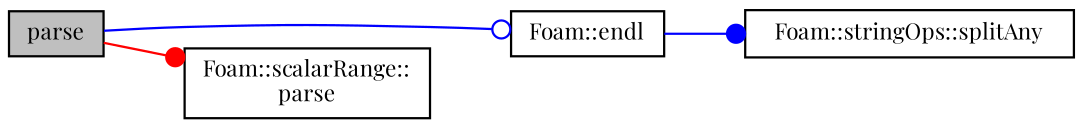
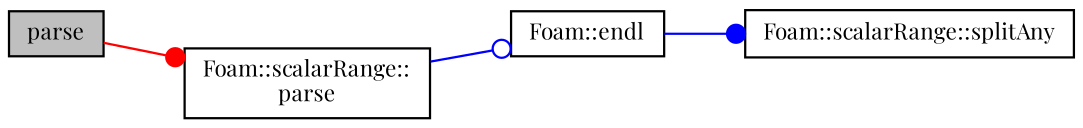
edge "parse" -> "Foam::endl": now "Foam::scalarRange:: parse" -> "Foam::endl"
node "Foam::stringOps::splitAny": label "Foam::stringOps::splitAny" -> "Foam::scalarRange::splitAny"
